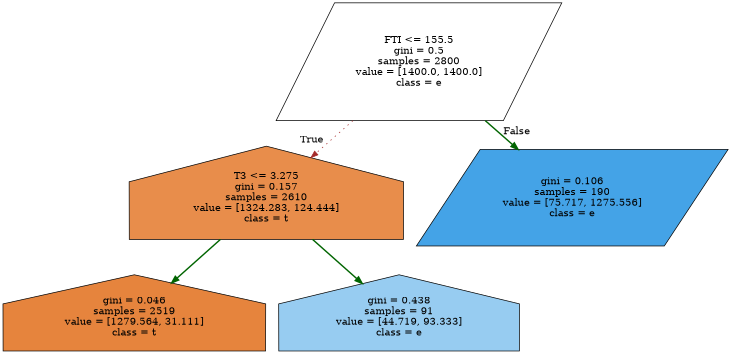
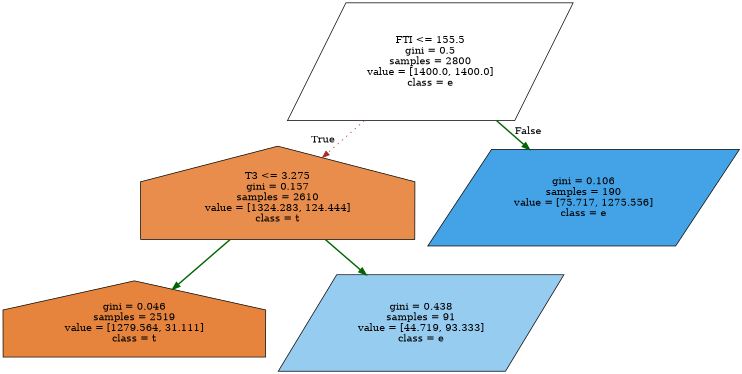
node "gini = 0.438 samples = 91 value = [44.719, 93.333] class = e": shape house -> parallelogram
